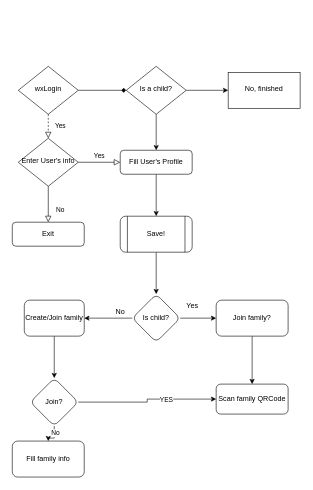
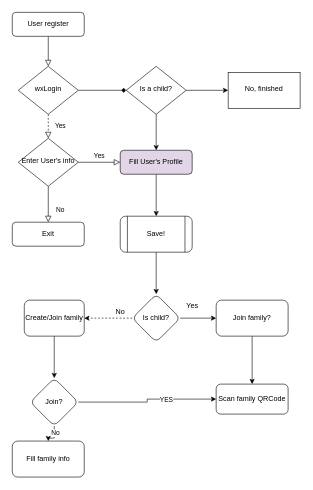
node "User register": added
edge "User register" -> "wxLogin": added
node "Fill User's Profile": fillcolor #ffffff -> #e1d5e7
edge "Is child?" -> "Create/Join family": style solid -> dashed
